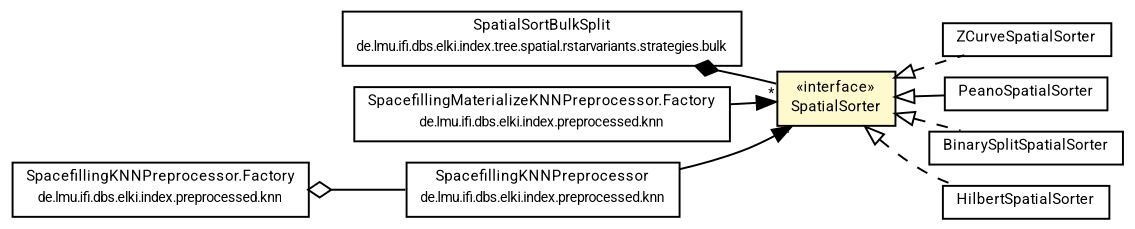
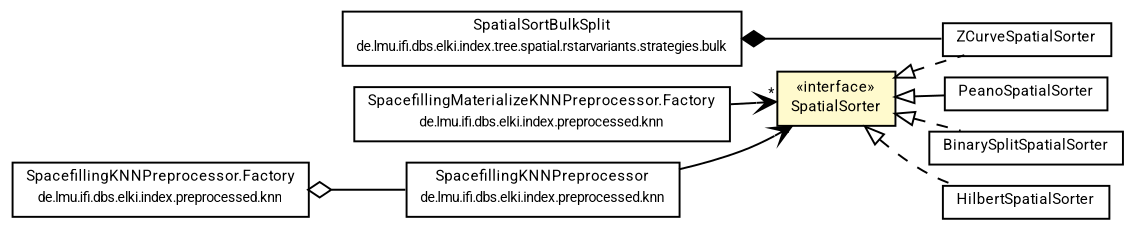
edge "SpatialSorter" -> "SpatialSortBulkSplit": now "ZCurveSpatialSorter" -> "SpatialSortBulkSplit"
edge "SpacefillingMaterializeKNNPreprocessor.Factory" -> "SpatialSorter": arrowhead normal -> open
edge "SpacefillingKNNPreprocessor" -> "SpatialSorter": arrowhead normal -> open
